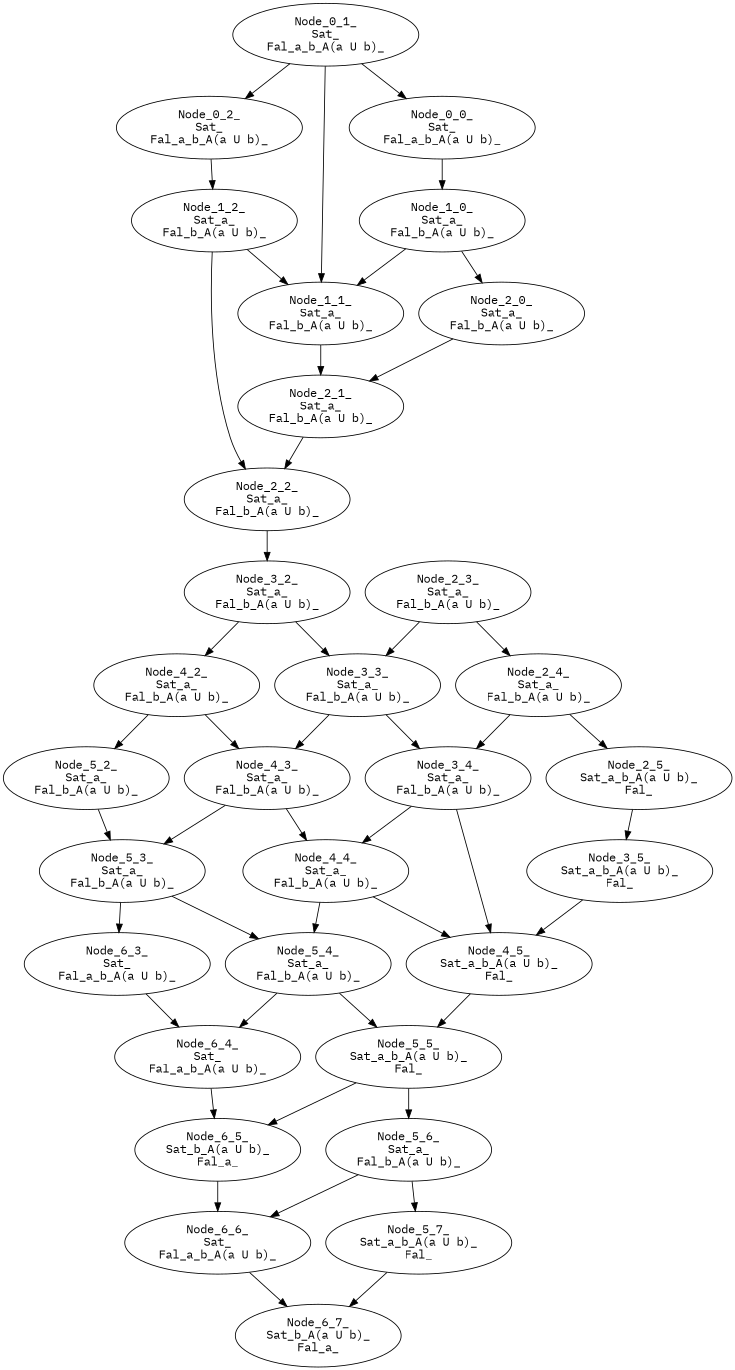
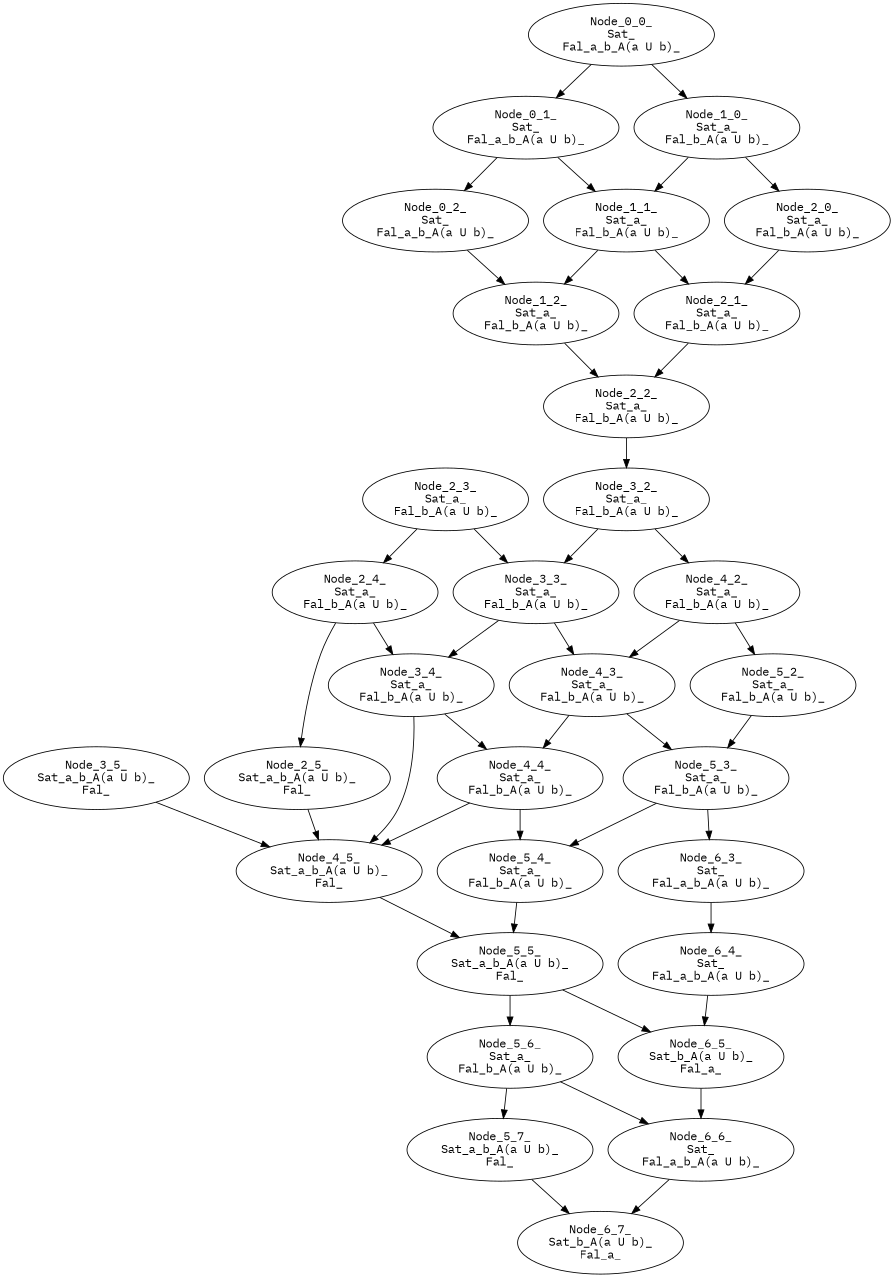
edge "Node_0_1_ Sat_ Fal_a_b_A(a U b)_" -> "Node_0_0_ Sat_ Fal_a_b_A(a U b)_": reversed
edge "Node_1_2_ Sat_a_ Fal_b_A(a U b)_" -> "Node_1_1_ Sat_a_ Fal_b_A(a U b)_": reversed
edge "Node_2_5_ Sat_a_b_A(a U b)_ Fal_" -> "Node_3_5_ Sat_a_b_A(a U b)_ Fal_": now "Node_2_5_ Sat_a_b_A(a U b)_ Fal_" -> "Node_4_5_ Sat_a_b_A(a U b)_ Fal_"
edge "Node_5_4_ Sat_a_ Fal_b_A(a U b)_" -> "Node_6_4_ Sat_ Fal_a_b_A(a U b)_": removed
